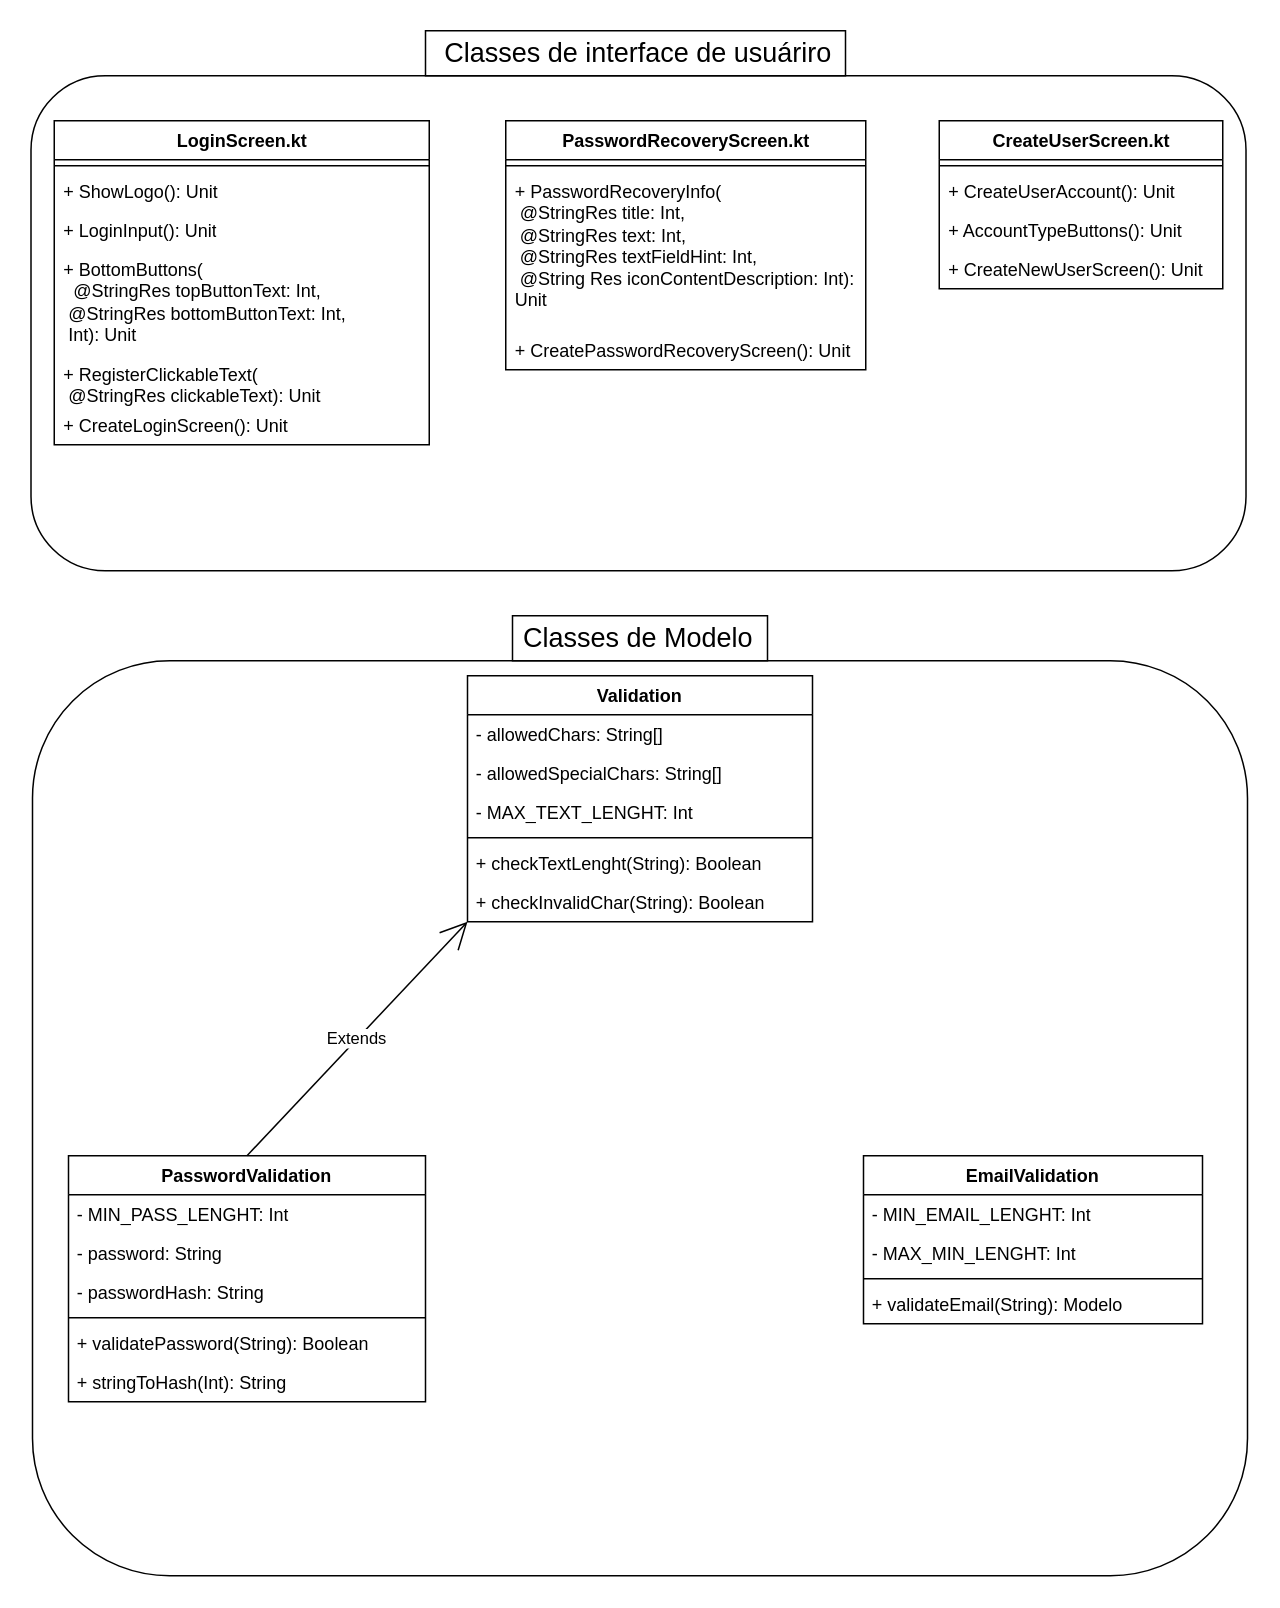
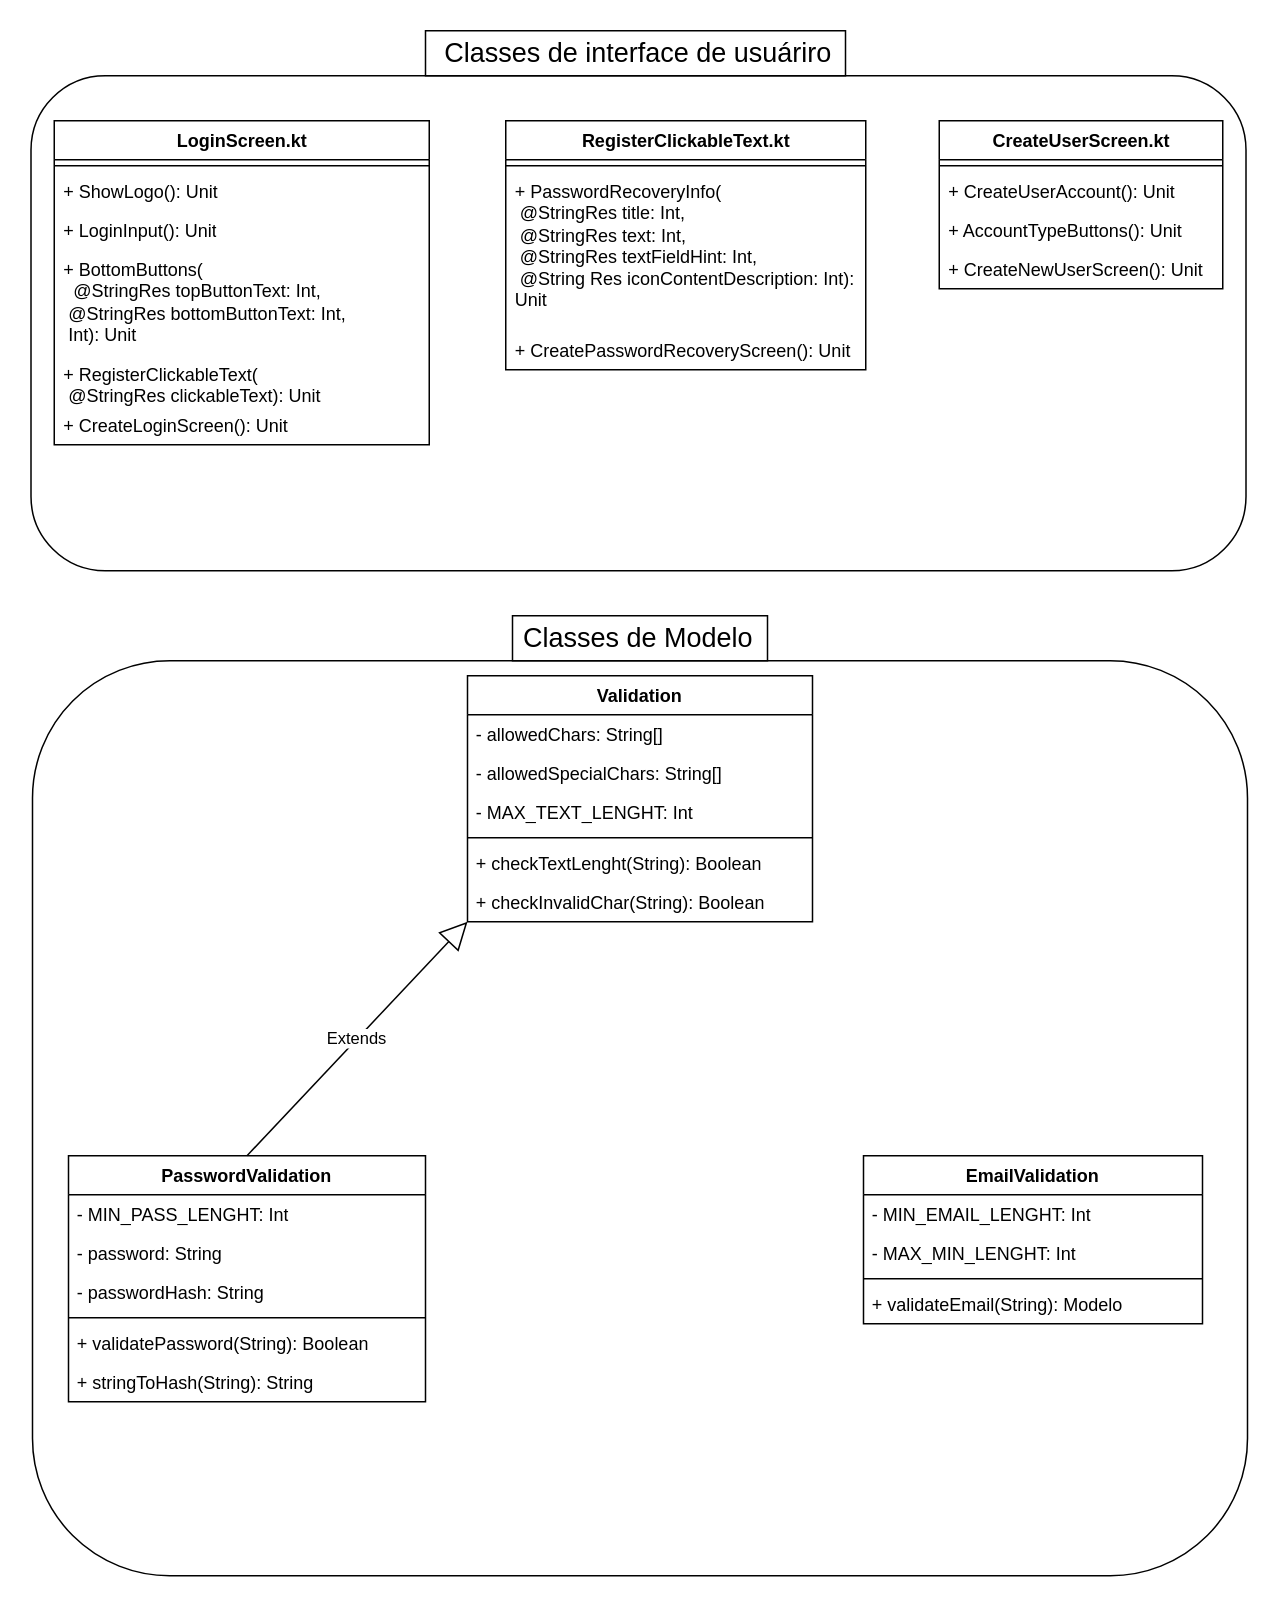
node "PasswordRecoveryScreen.kt": label "PasswordRecoveryScreen.kt" -> "RegisterClickableText.kt"
edge "PasswordValidation" -> "Validation": arrowhead open -> block
node "+ stringToHash(Int): String": label "+ stringToHash(Int): String" -> "+ stringToHash(String): String"
